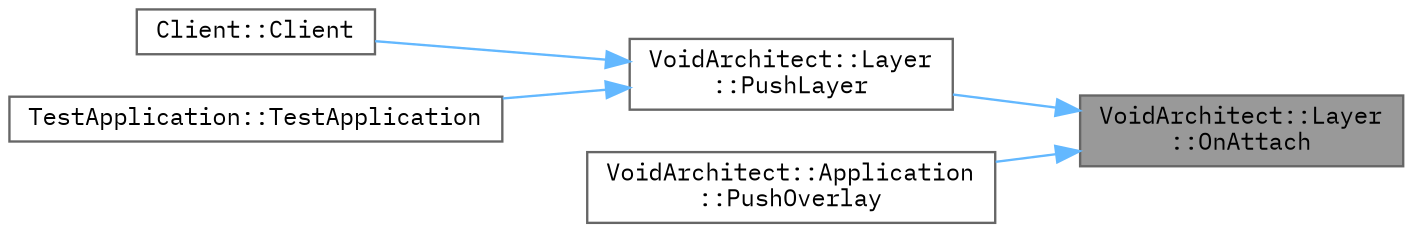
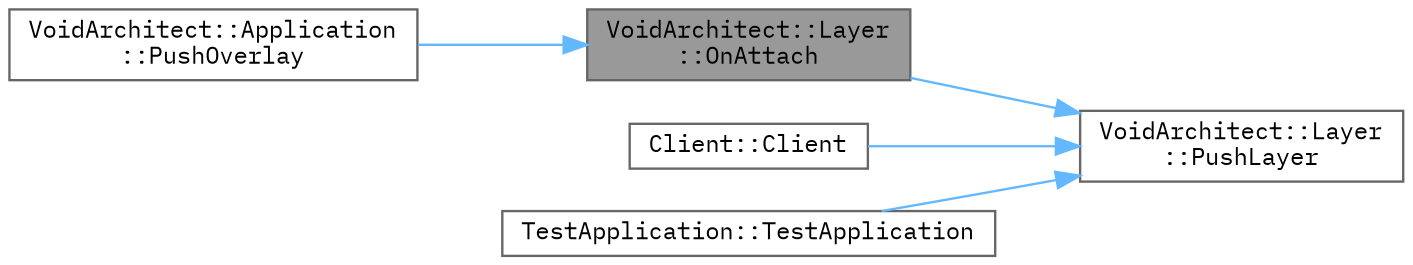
edge "VoidArchitect::Layer ::PushLayer" -> "VoidArchitect::Layer ::OnAttach": reversed
